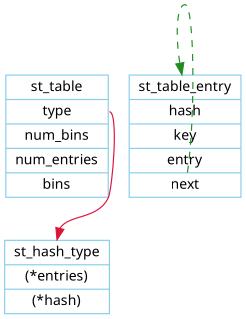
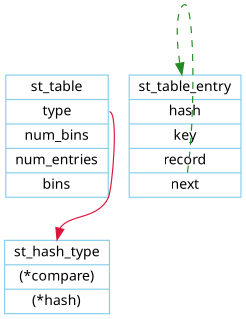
node "st_table_entry": text "entry" -> "record"
node "st_hash_type": text "(*entries)" -> "(*compare)"
